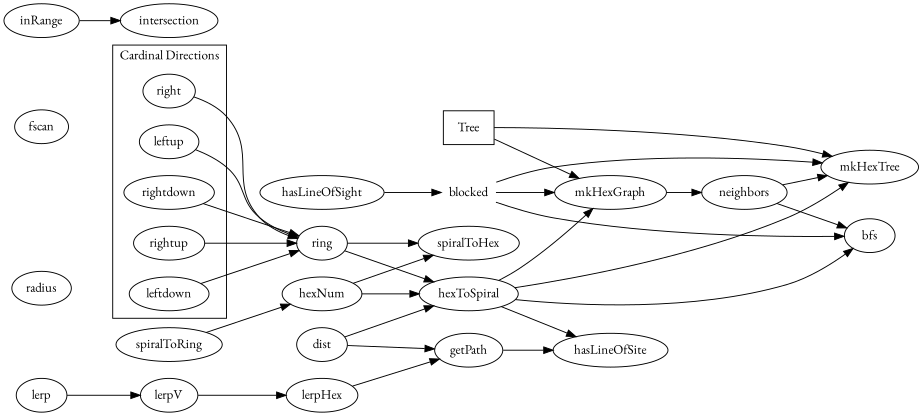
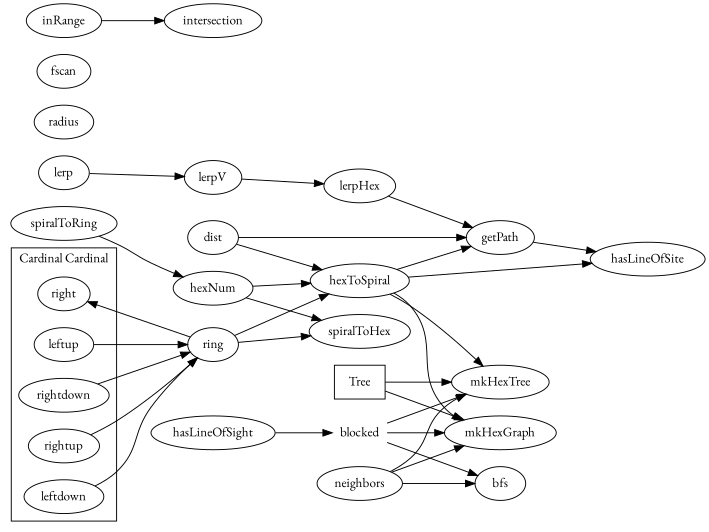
cluster "Cardinal Directions": label "Cardinal Directions" -> "Cardinal Cardinal"
edge "right" -> "ring": reversed
edge "mkHexGraph" -> "neighbors": reversed
edge "hexToSpiral" -> "bfs": now "hexToSpiral" -> "getPath"
